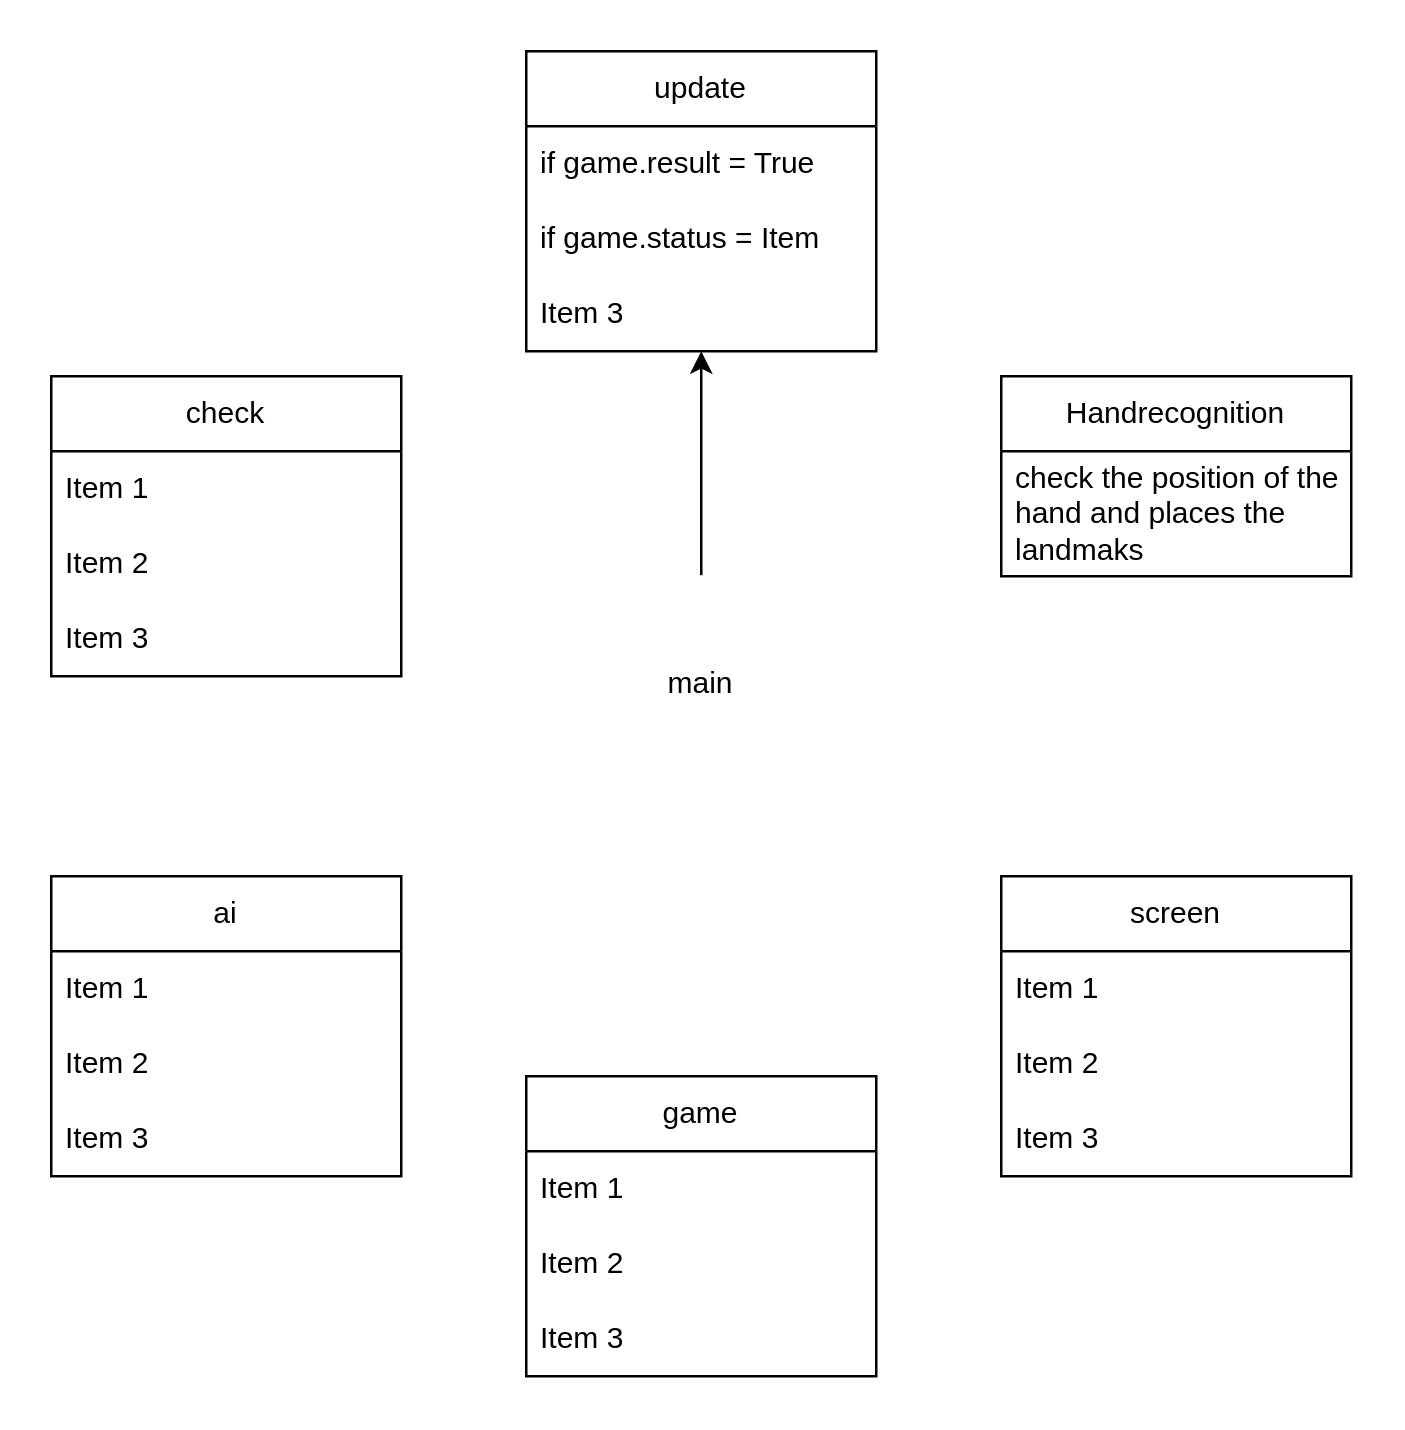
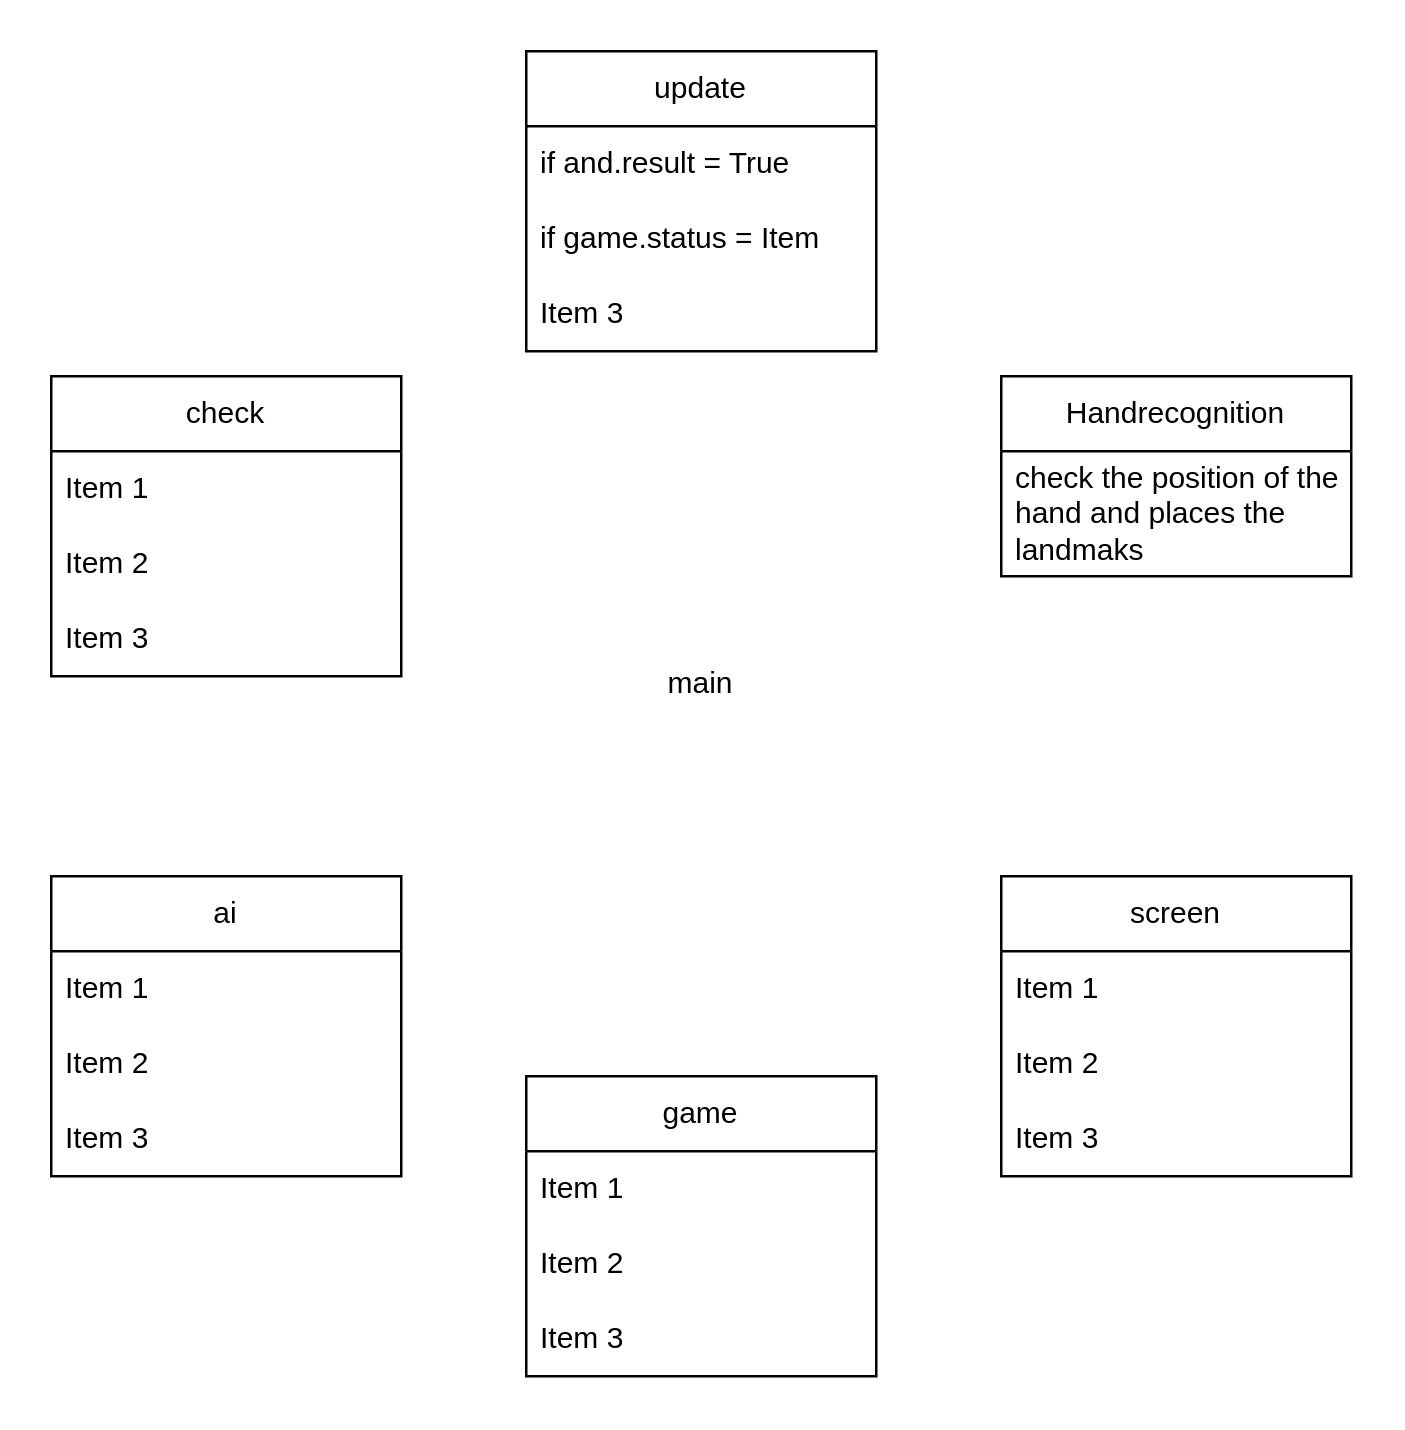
node "if game.result = True": label "if game.result = True" -> "if and.result = True"
edge "main" -> "update": removed
